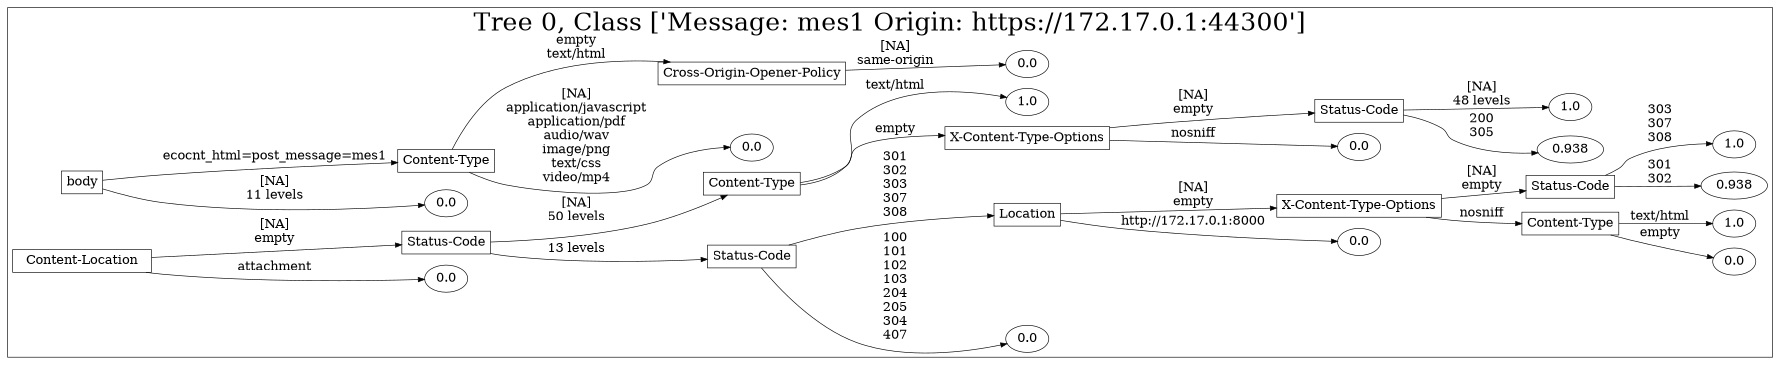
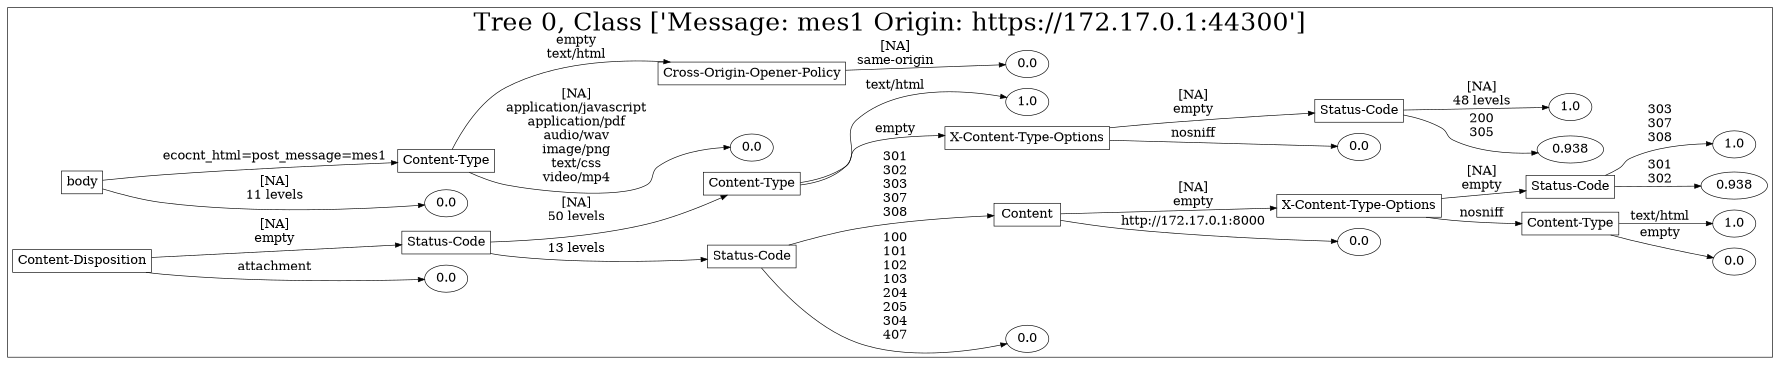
node "Location": label "Location" -> "Content"
node "Content-Location": label "Content-Location" -> "Content-Disposition"
